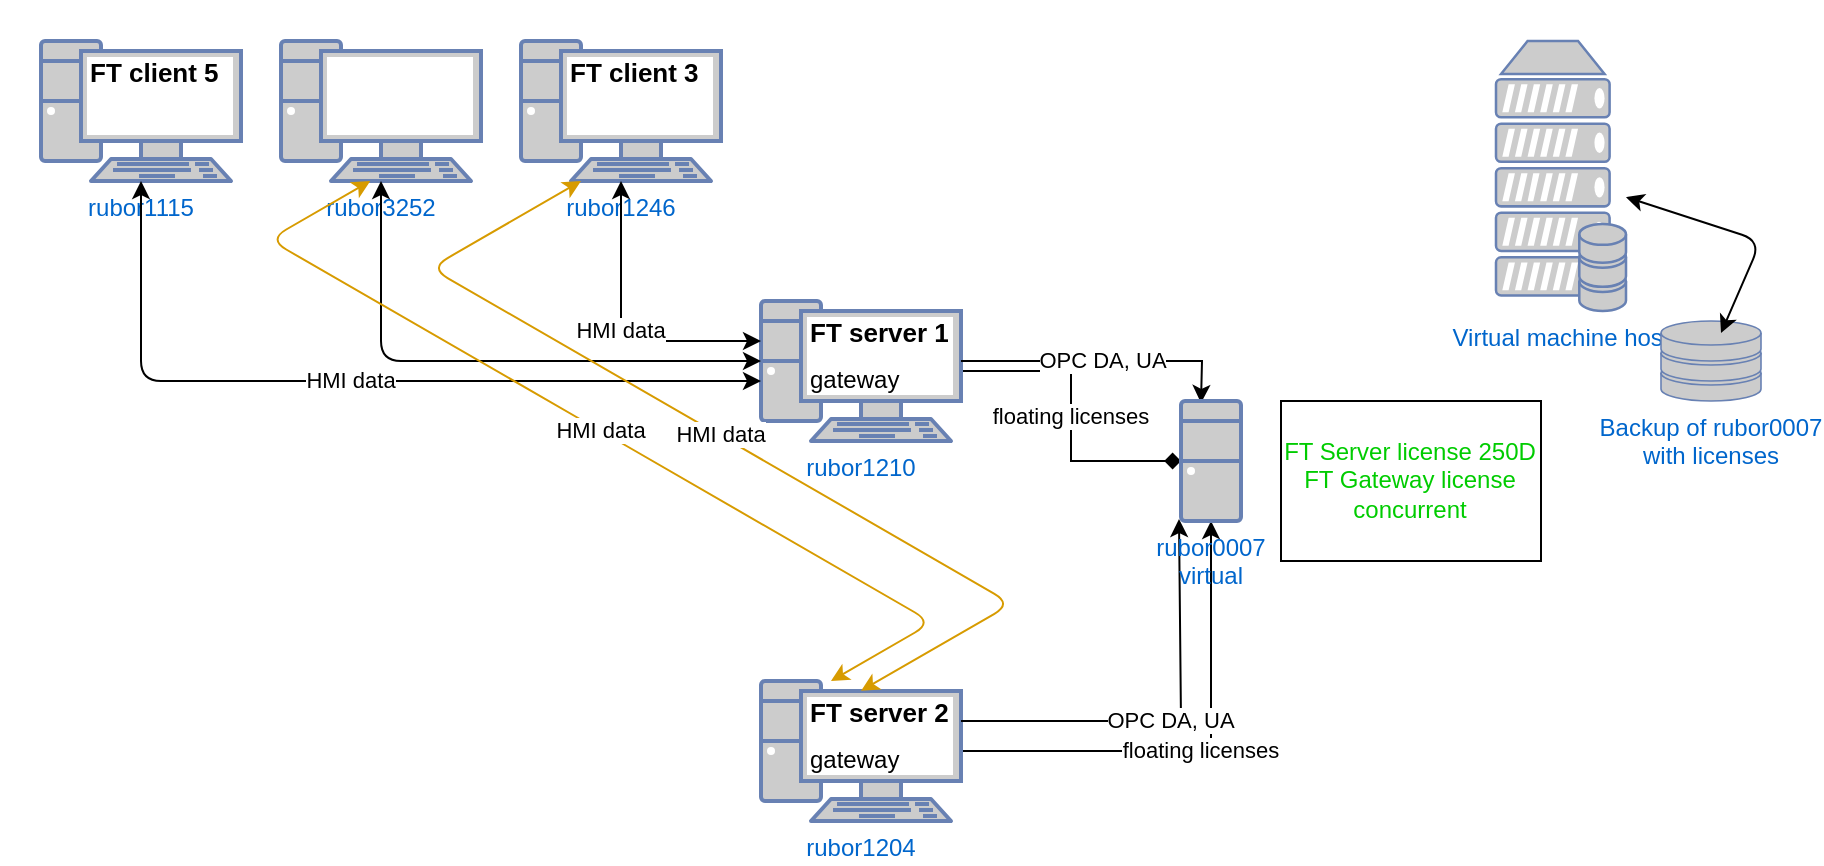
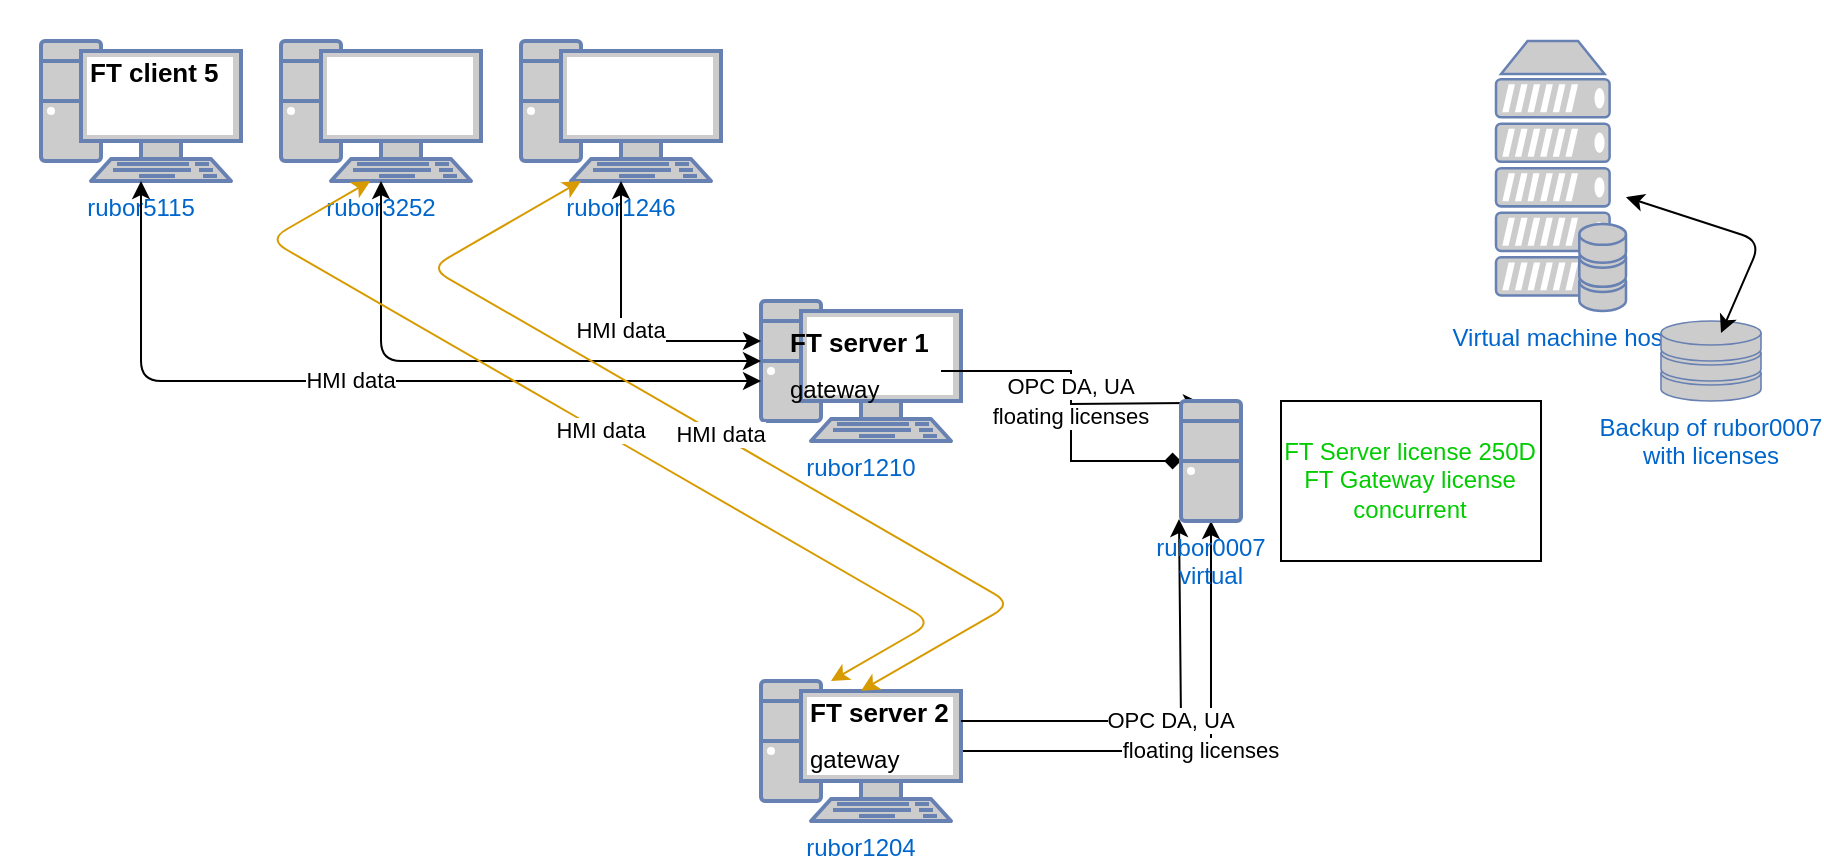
node "FT client 3": removed
node "rubor1115": label "rubor1115" -> "rubor5115"
node "FT server 1 gateway": moved (881, 361) -> (861, 371)
